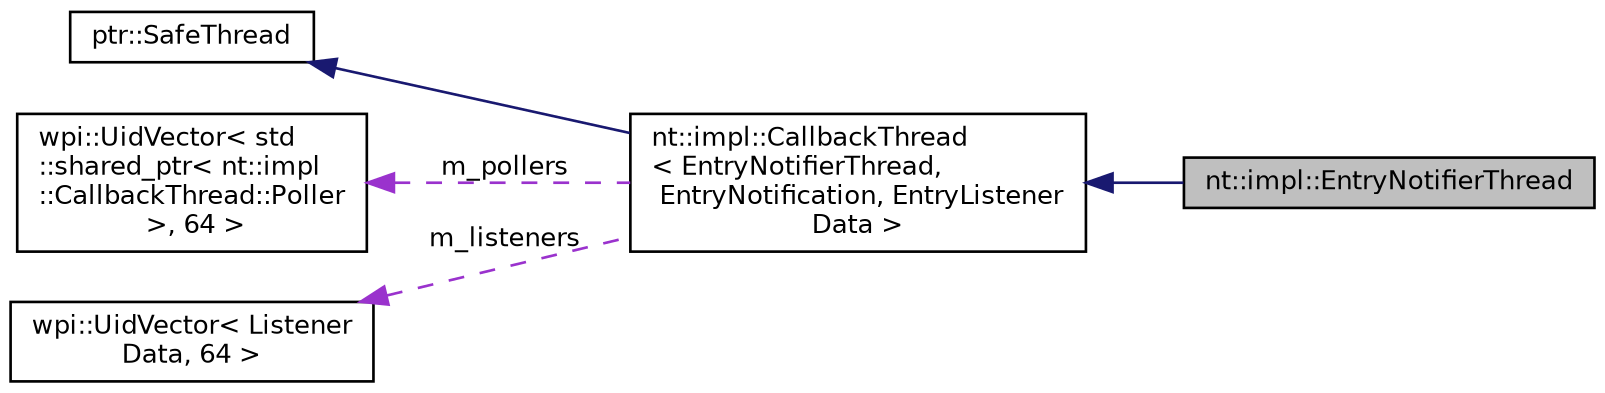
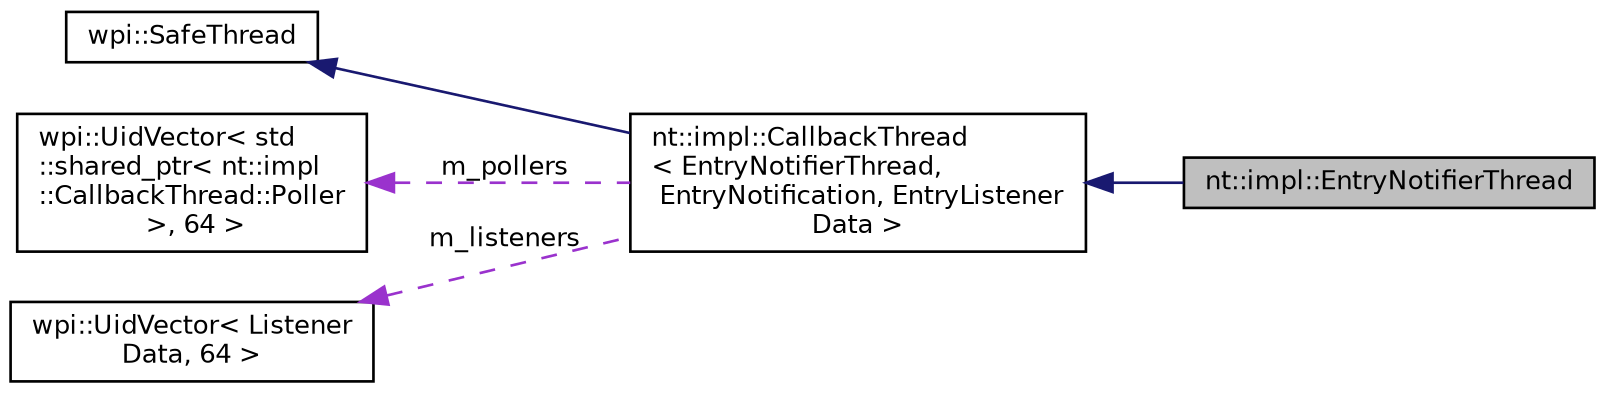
node "ptr::SafeThread": label "ptr::SafeThread" -> "wpi::SafeThread"
